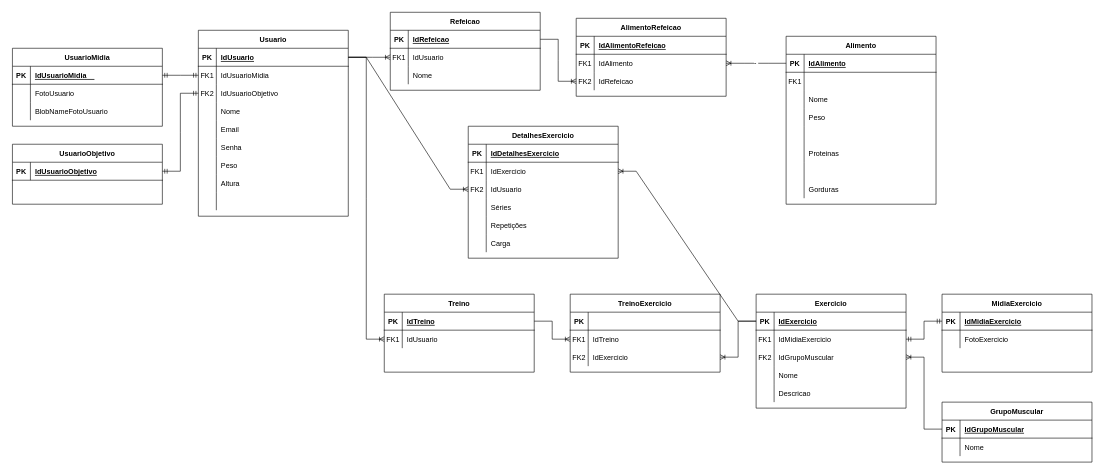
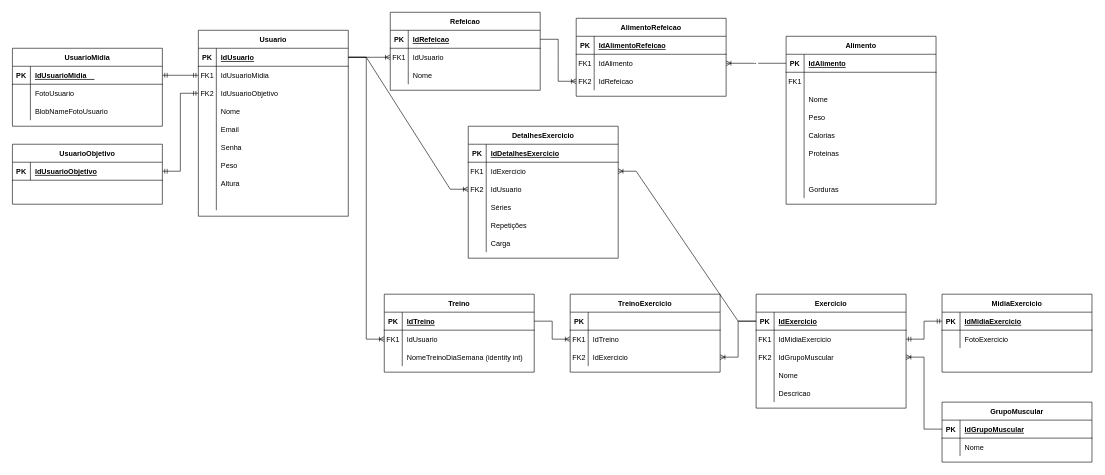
node "Calorias": added
node "NomeTreinoDiaSemana (identity int)": added
